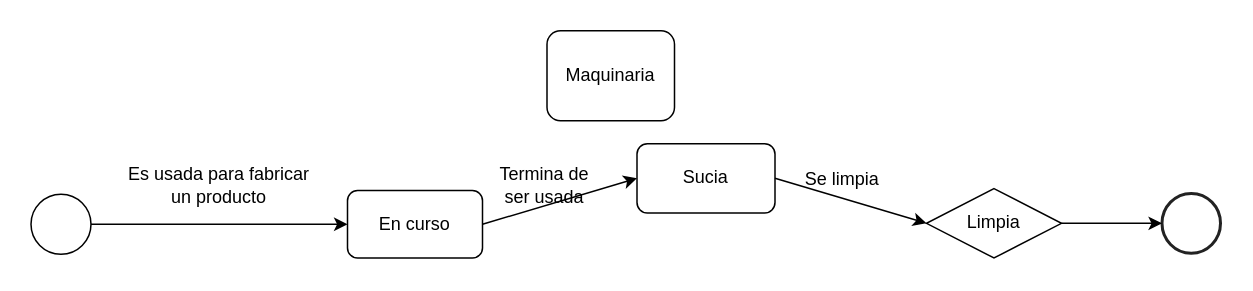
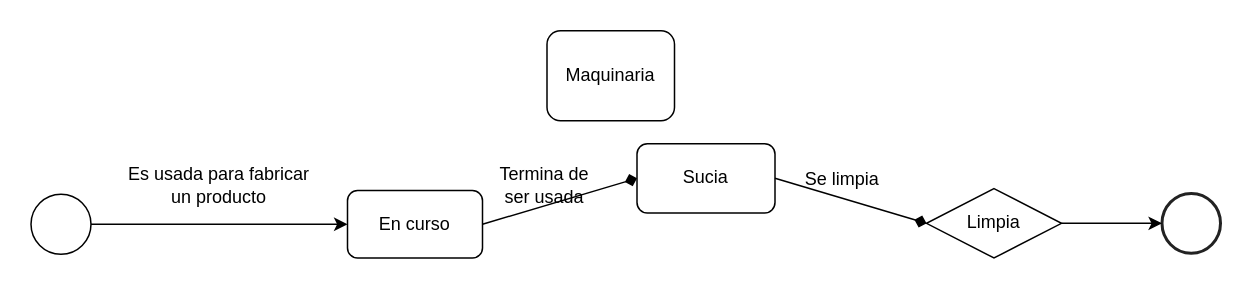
edge "En curso" -> "Sucia": arrowhead classic -> diamond
edge "Sucia" -> "Limpia": arrowhead classic -> diamond
